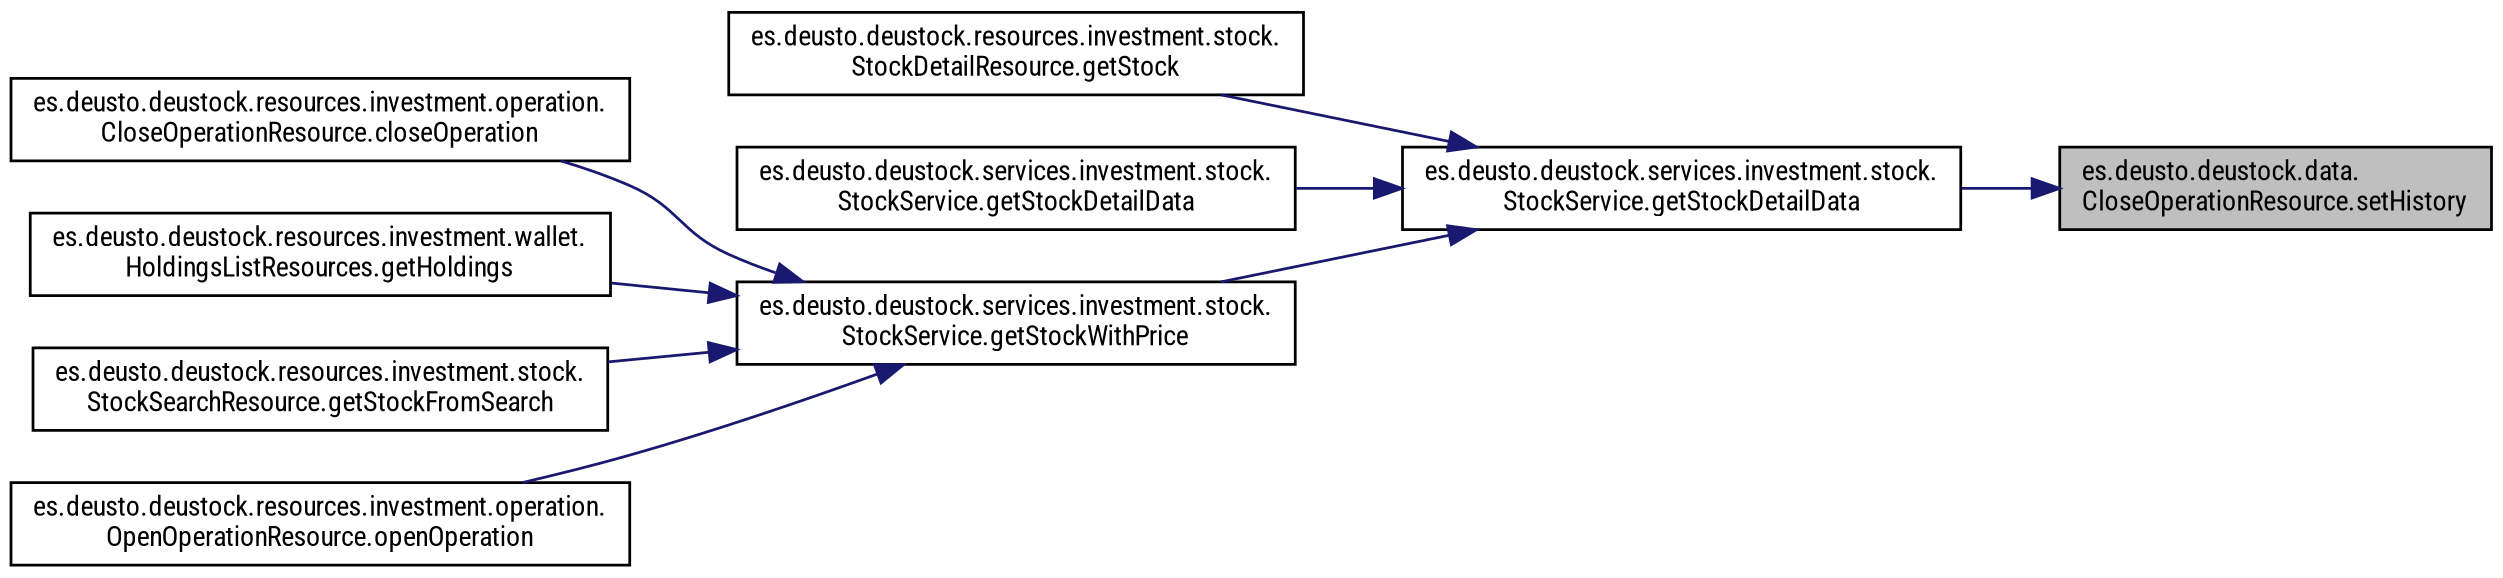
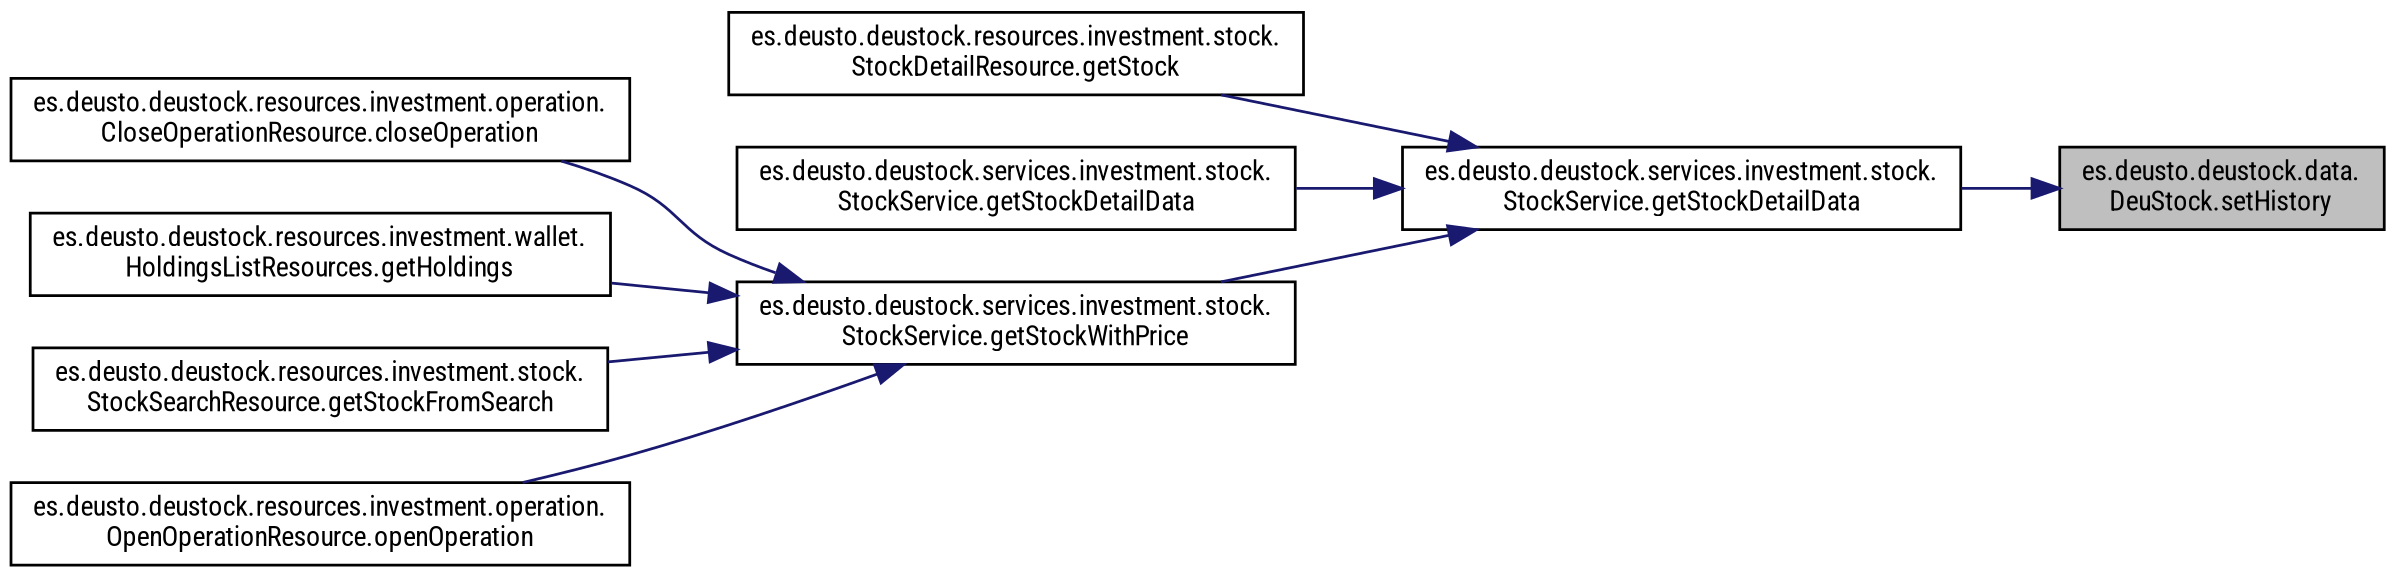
node "es.deusto.deustock.data. CloseOperationResource.setHistory": label "es.deusto.deustock.data. CloseOperationResource.setHistory" -> "es.deusto.deustock.data. DeuStock.setHistory"
